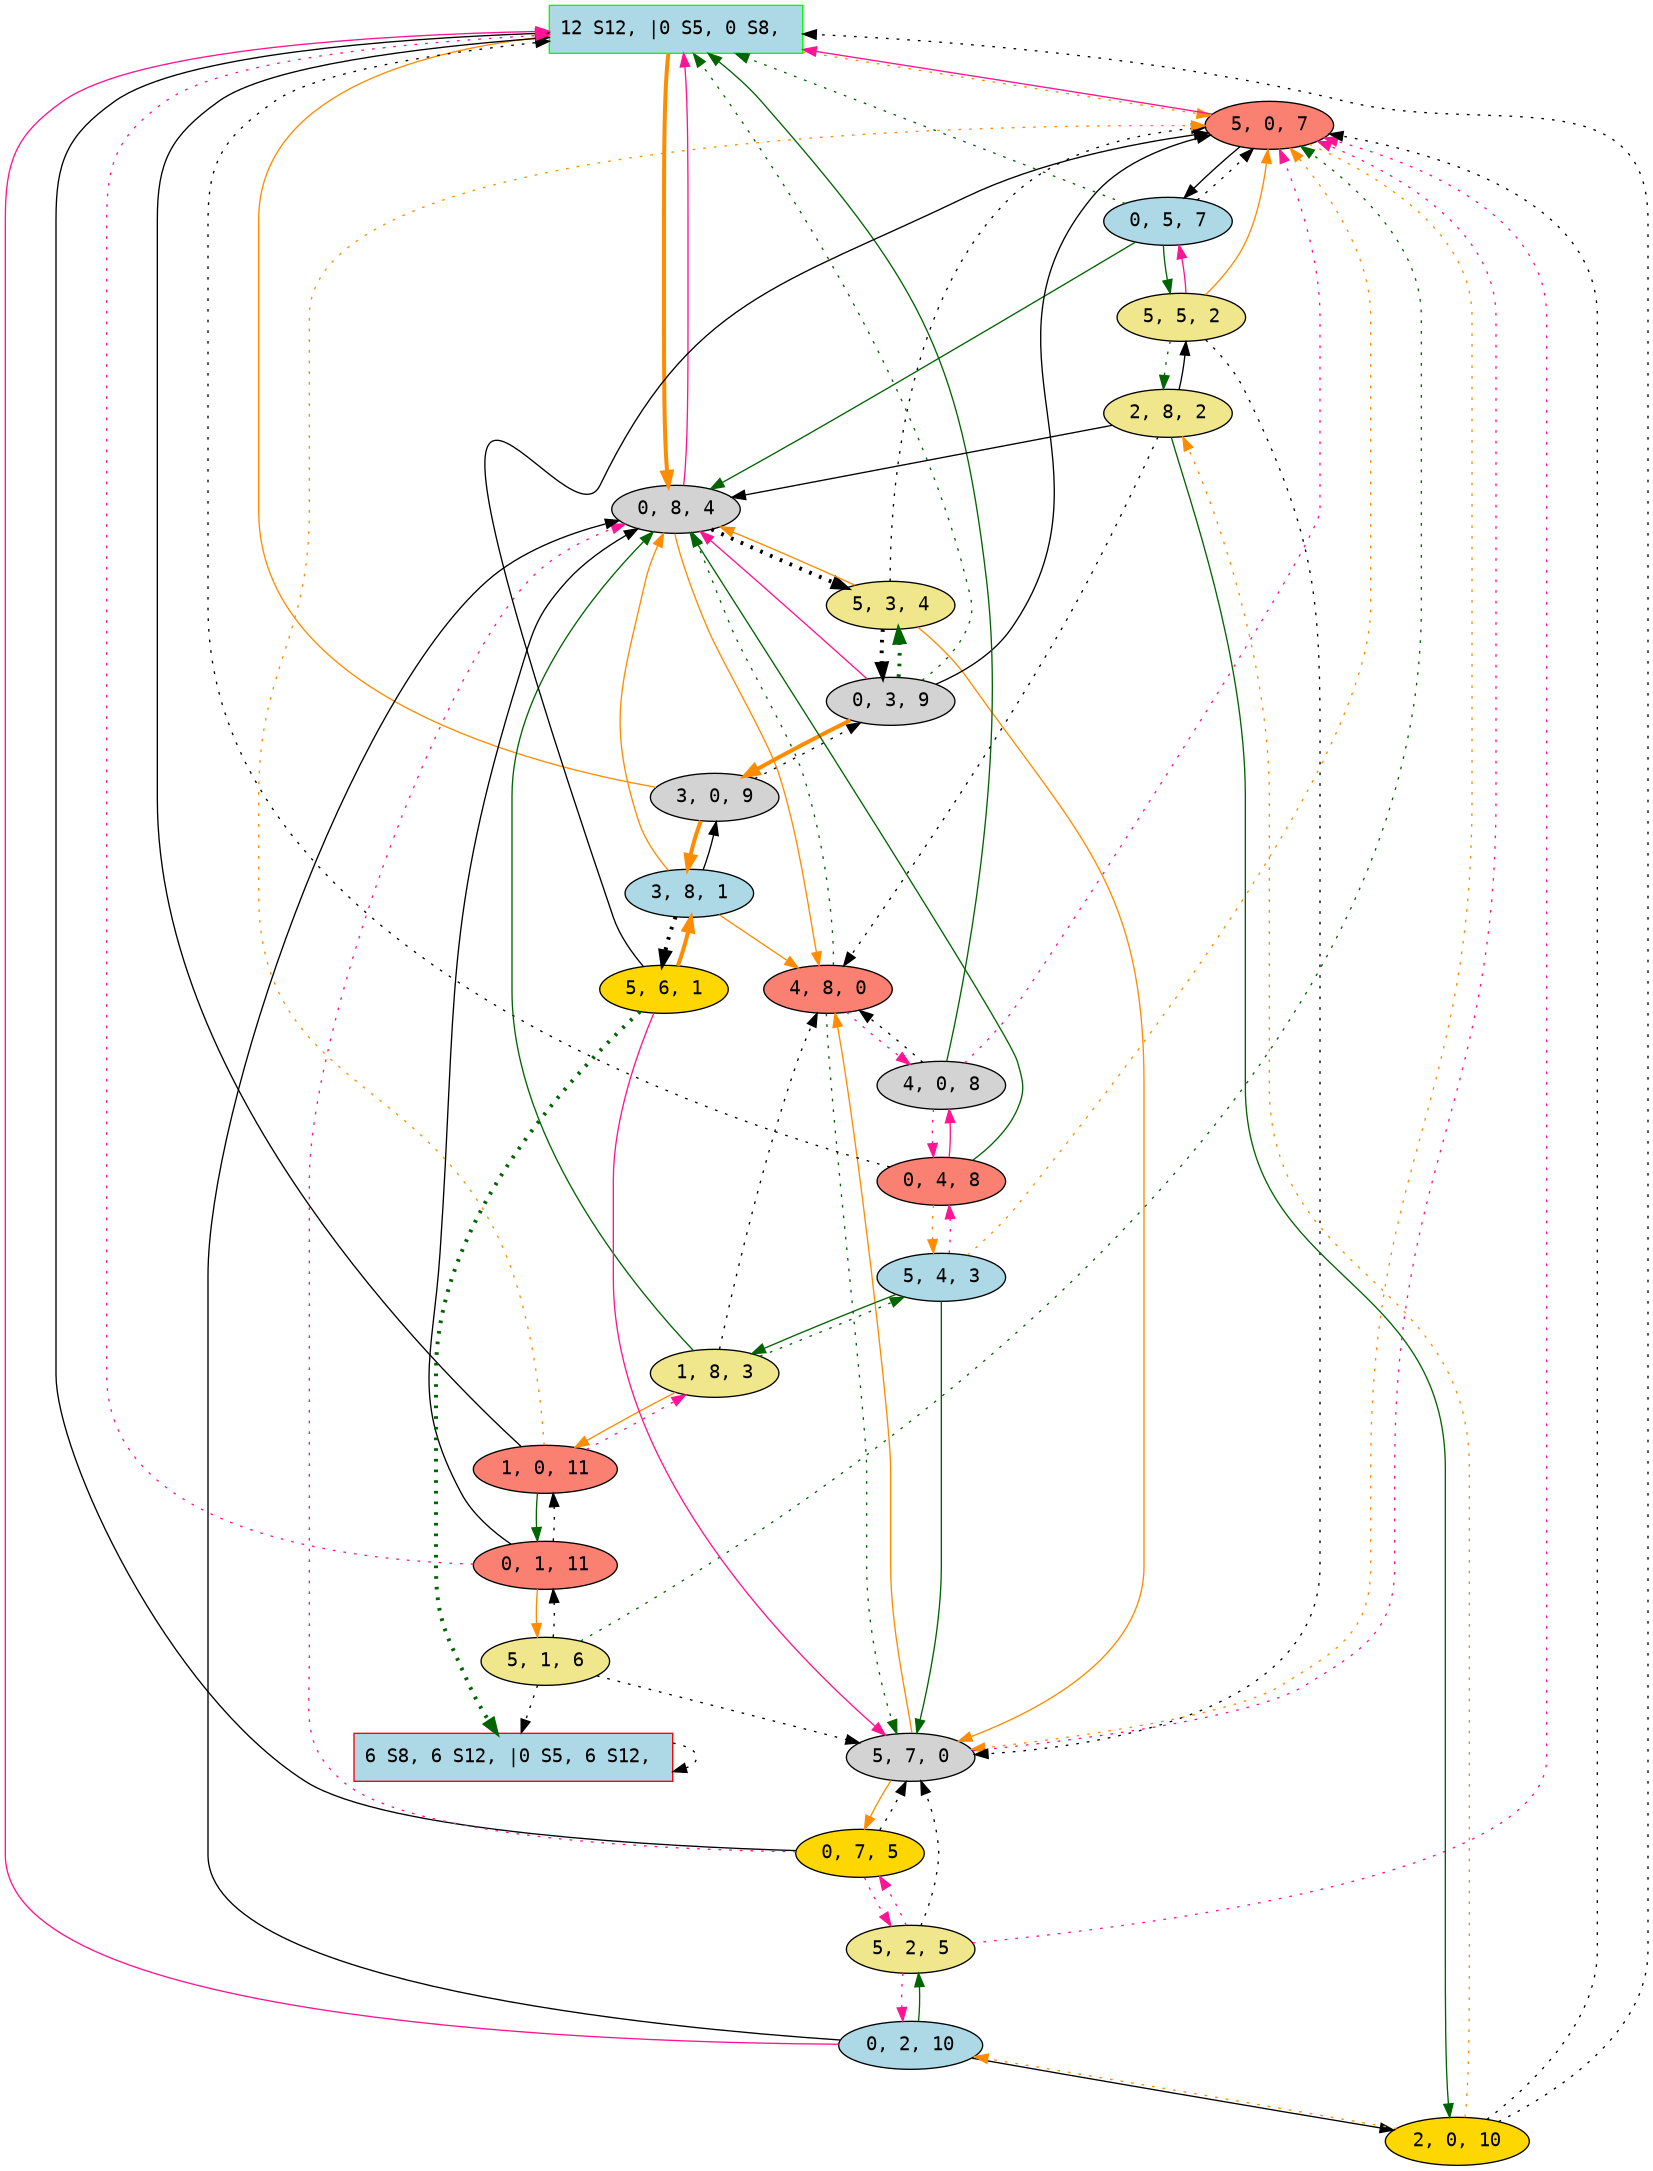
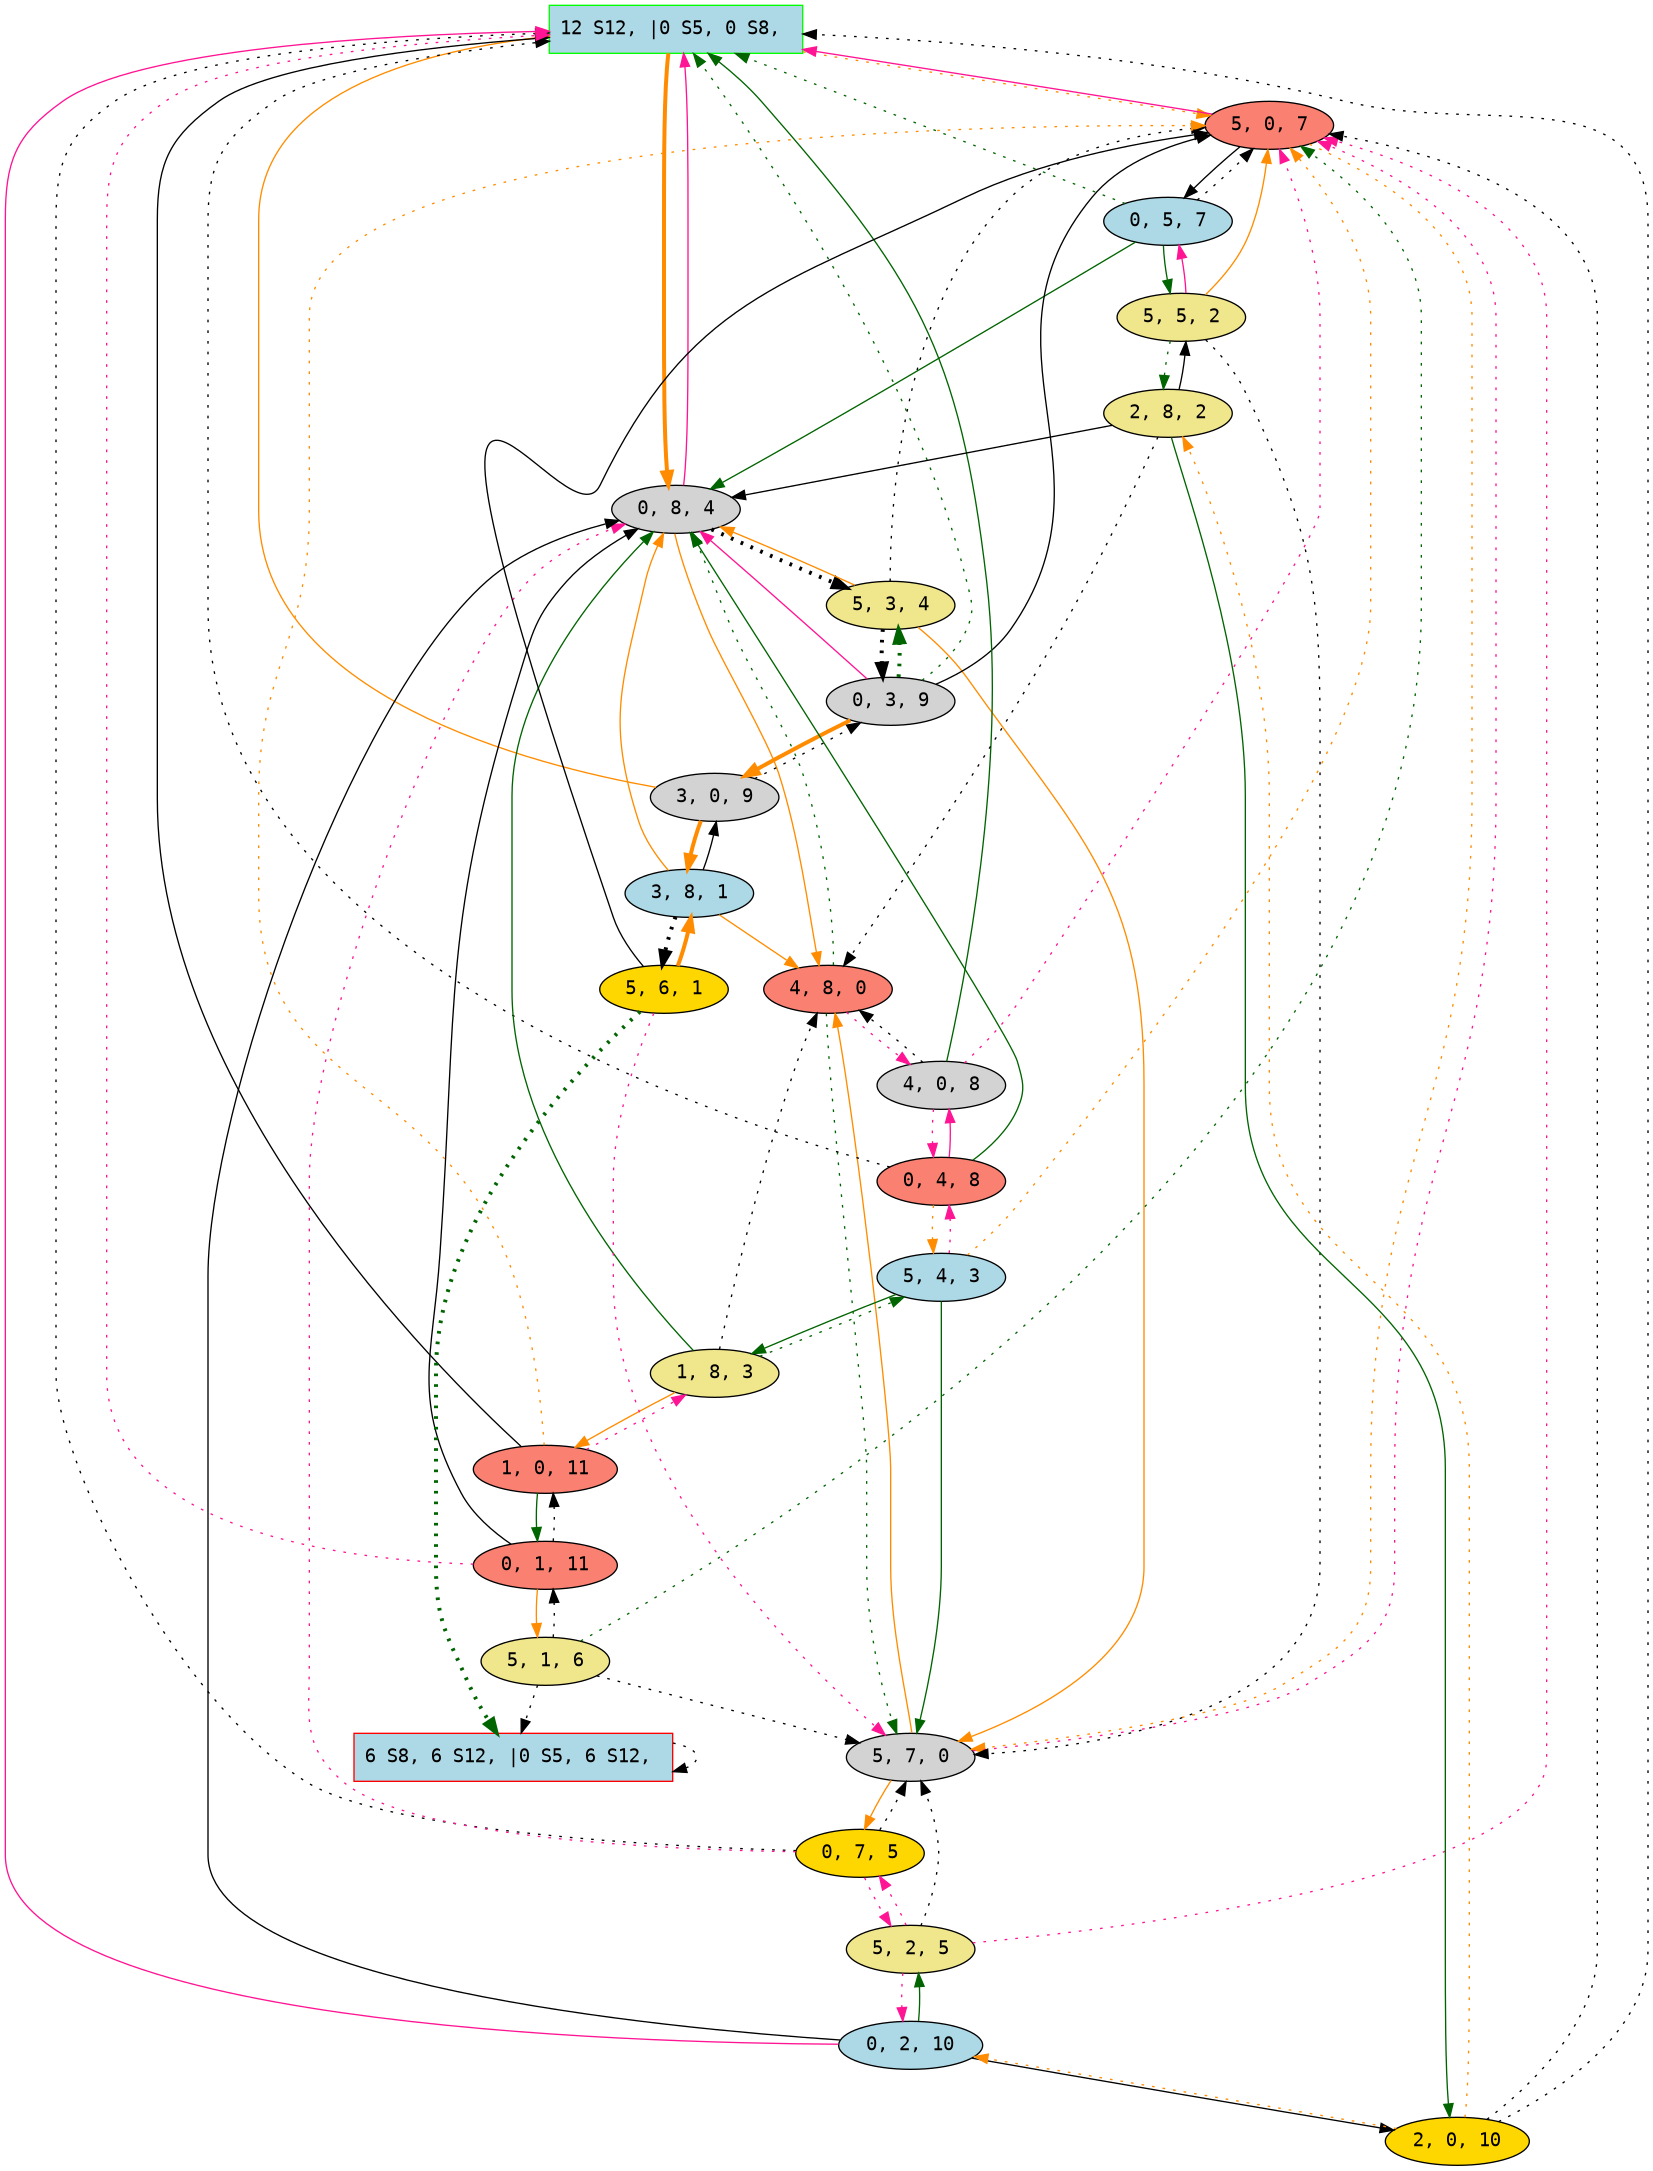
edge "0, 7, 5" -> "12 S12, |0 S5, 0 S8,": style solid -> dotted
edge "5, 6, 1" -> "5, 7, 0": style solid -> dotted
